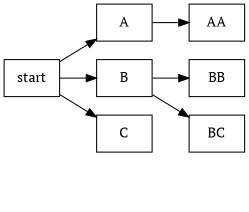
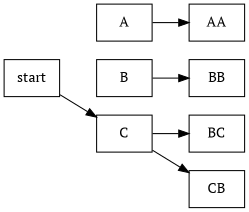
edge "start" -> "A": removed
edge "start" -> "B": removed
edge "B" -> "BC": now "C" -> "BC"
node "CB": added
